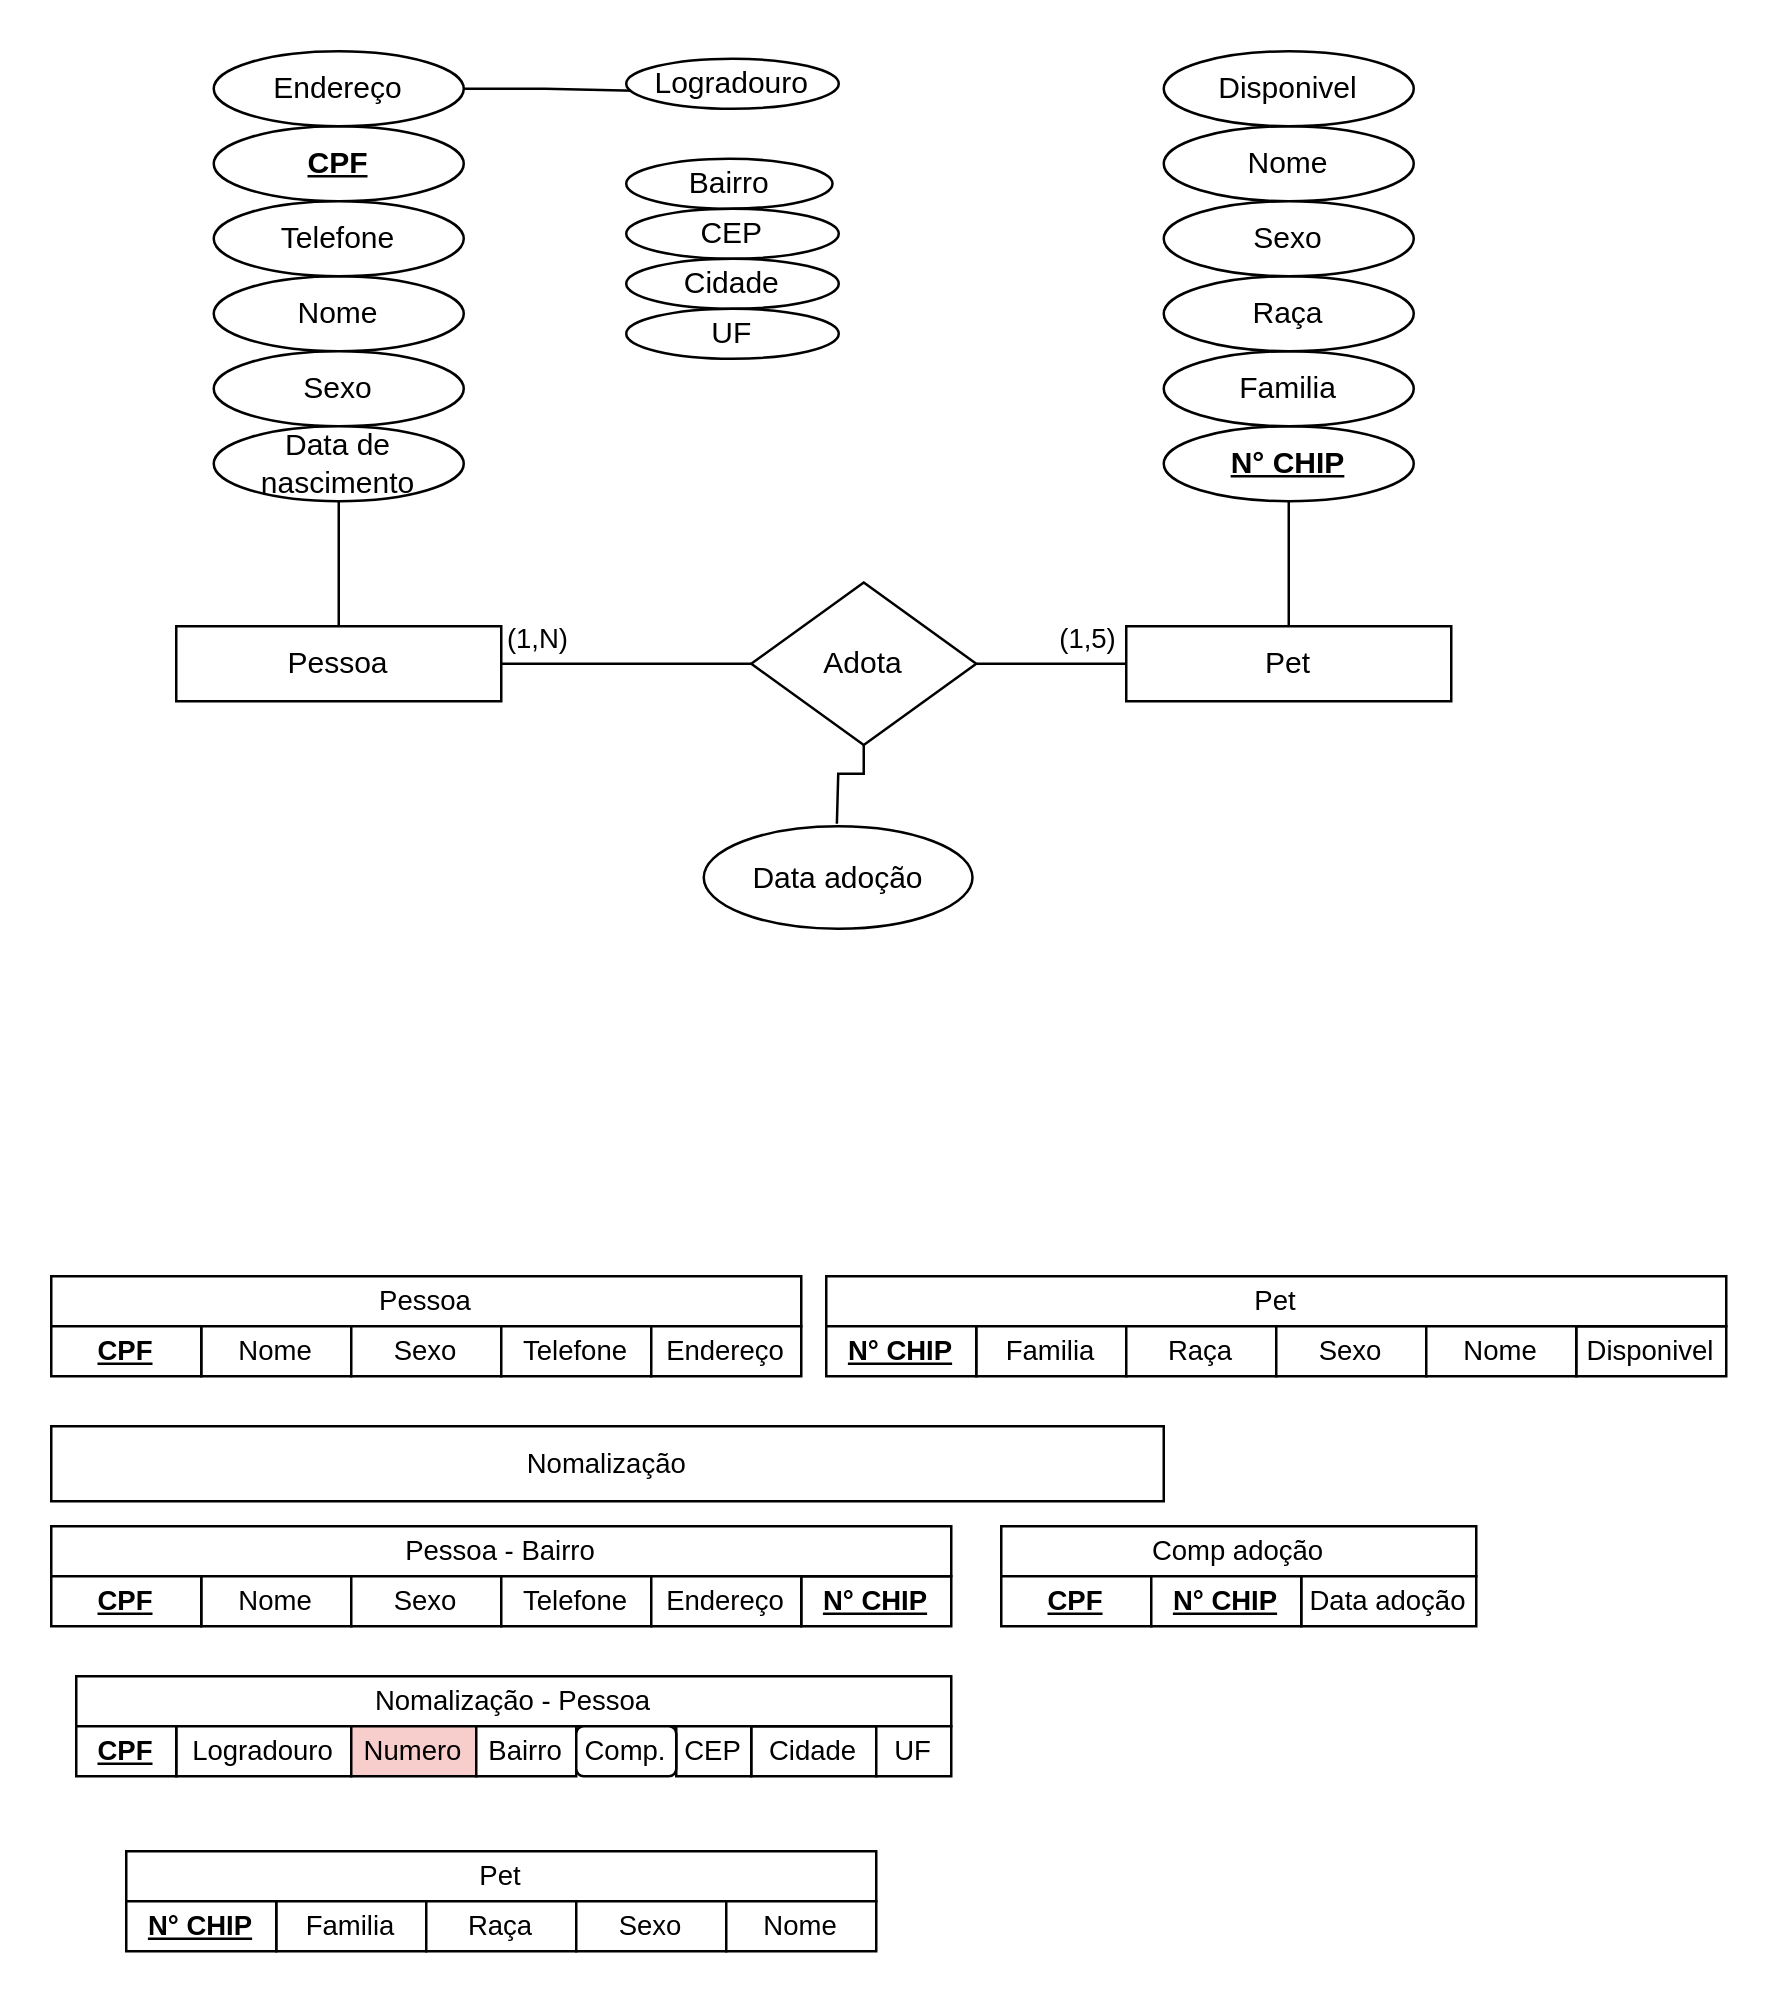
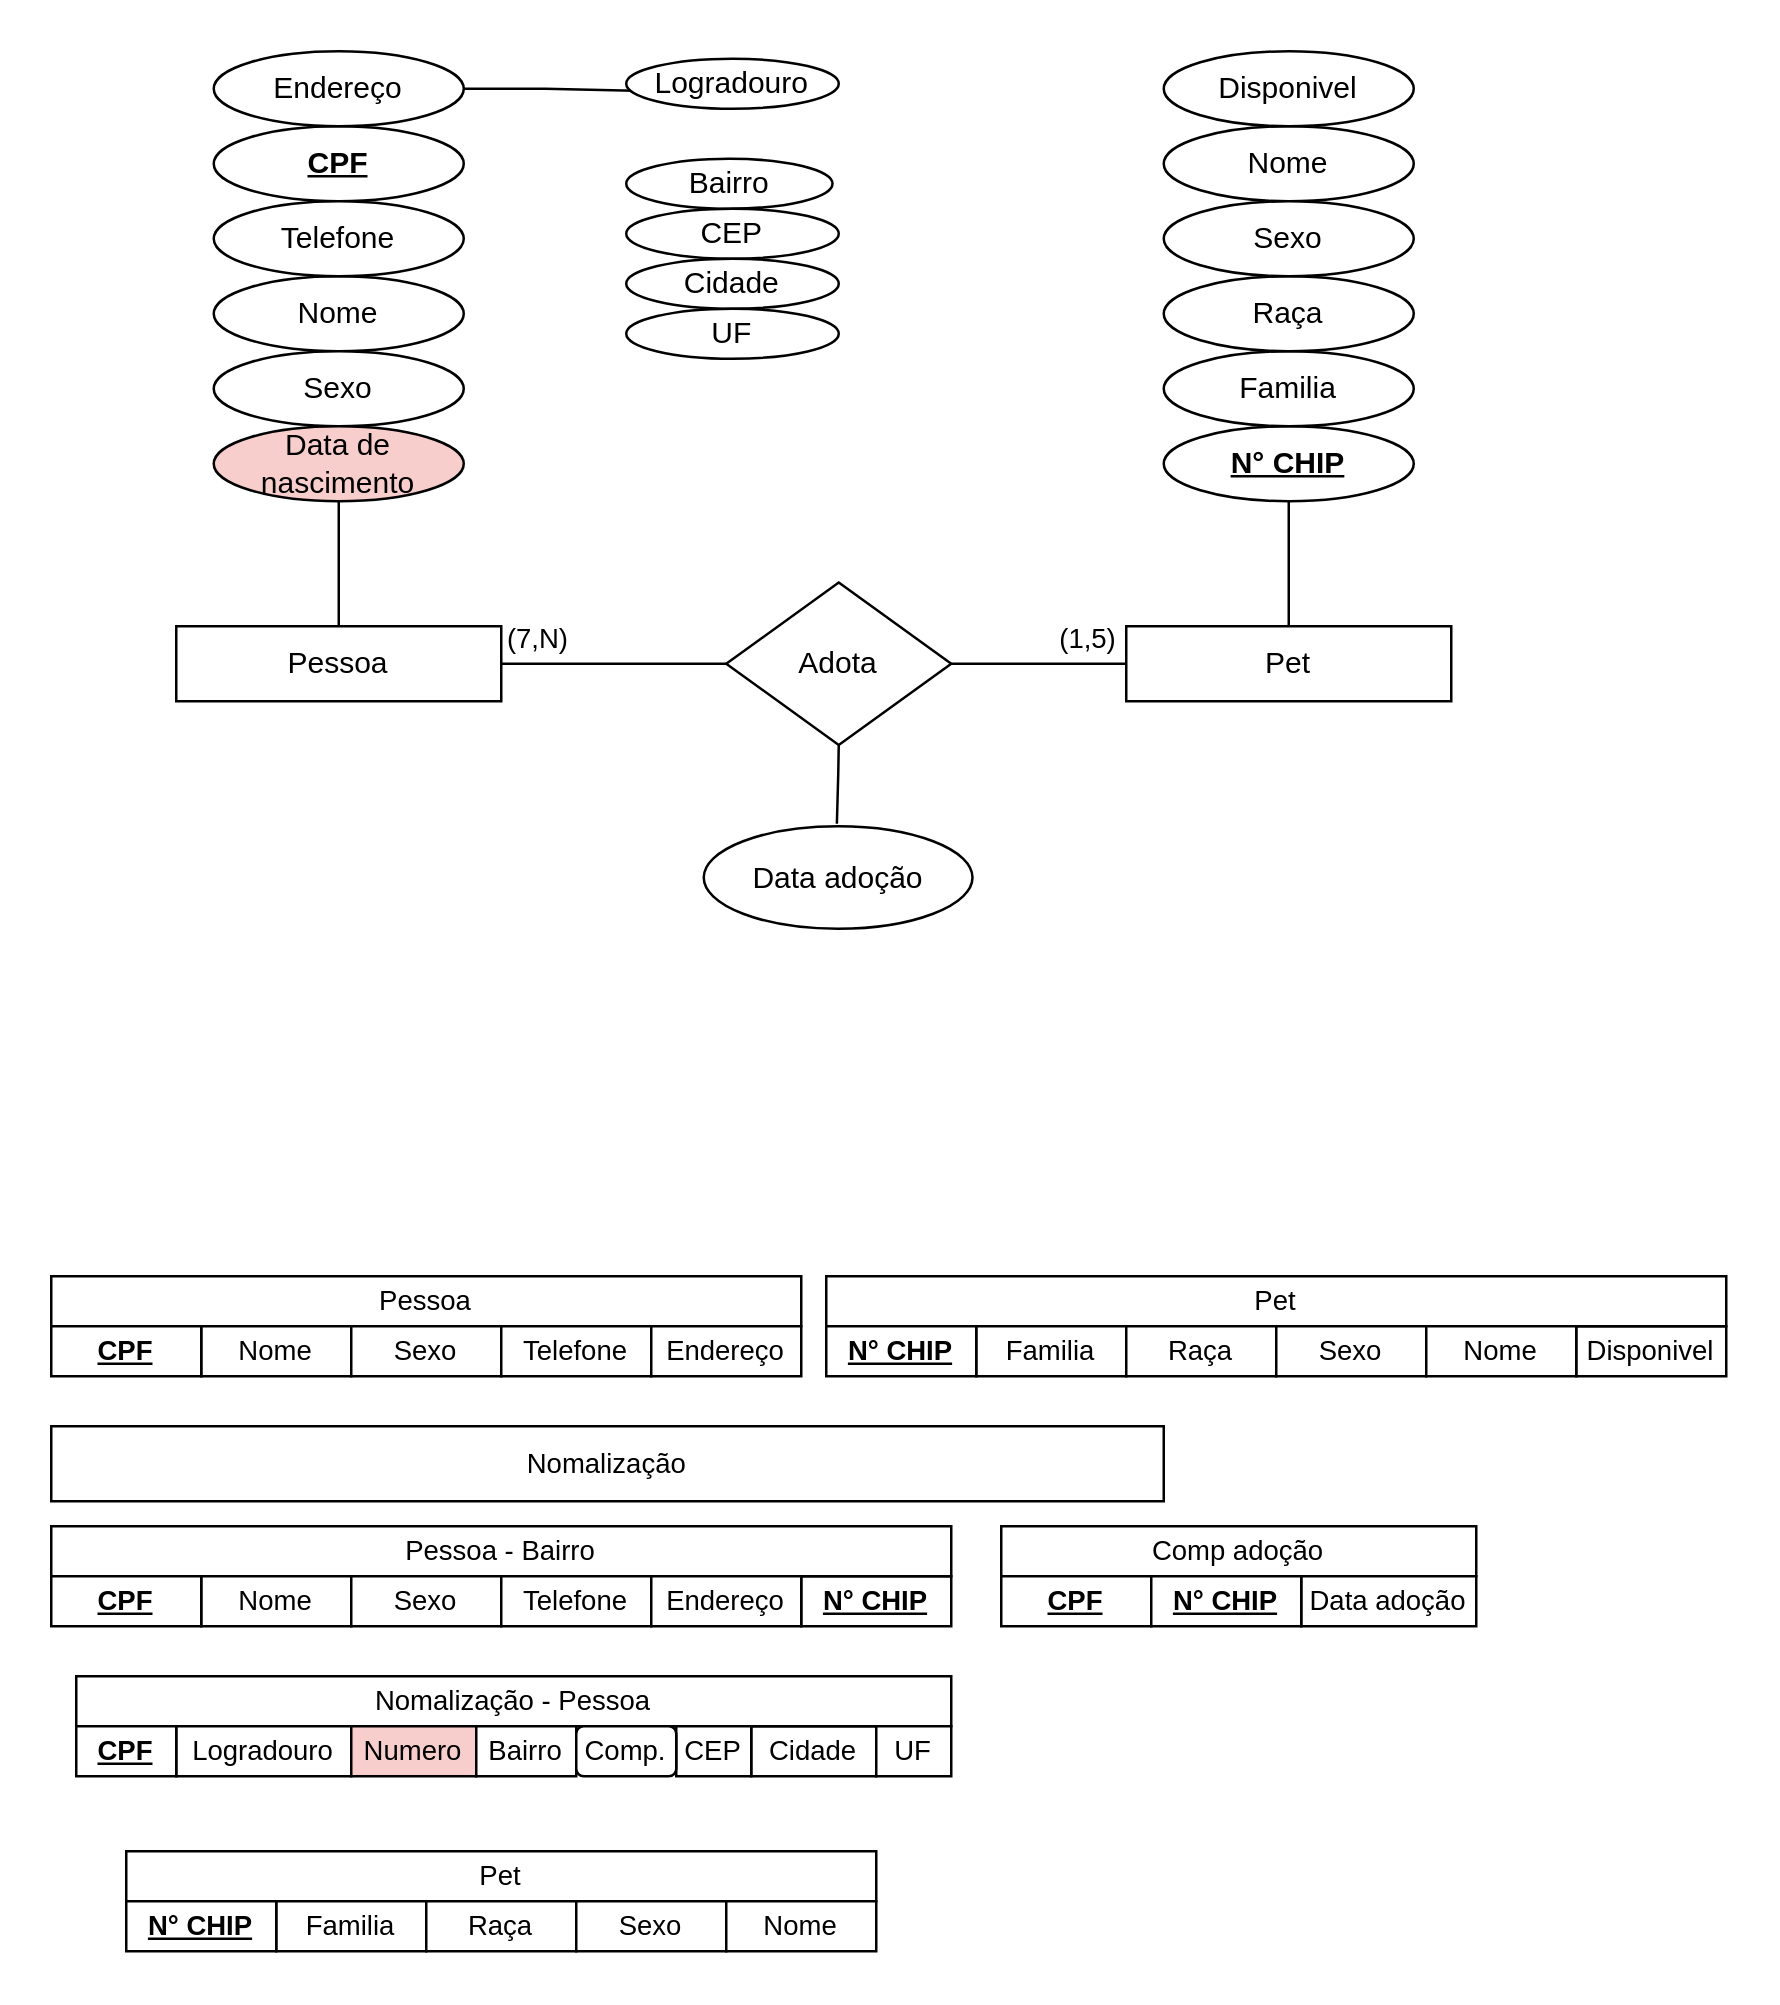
node "Data de nascimento": fillcolor #ffffff -> #f8cecc
node "(1,N)": label "(1,N)" -> "(7,N)"
node "Adota": moved (864, 664) -> (839, 664)
